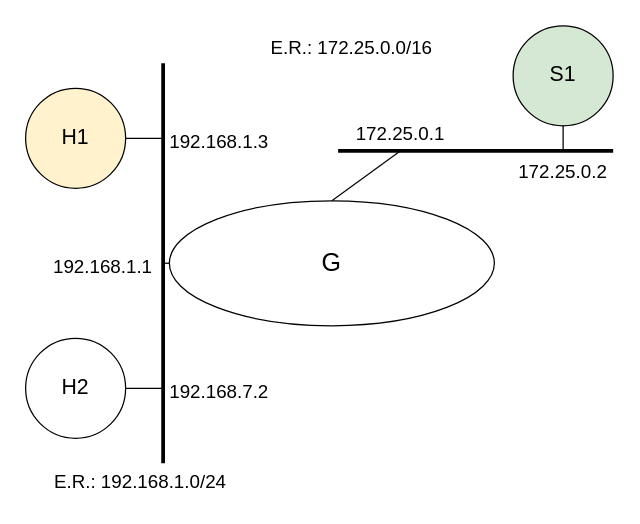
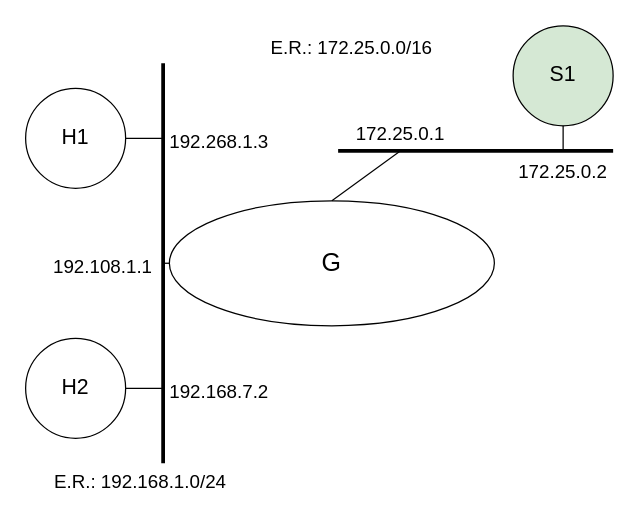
node "H1": fillcolor #fff2cc -> #ffffff
node "192.168.1.3": label "192.168.1.3" -> "192.268.1.3"
node "192.168.1.1": label "192.168.1.1" -> "192.108.1.1"
